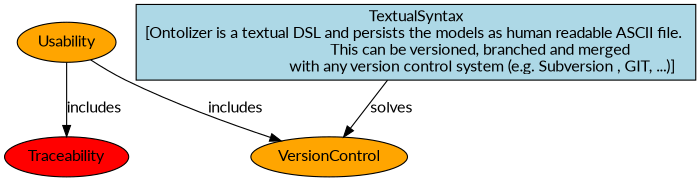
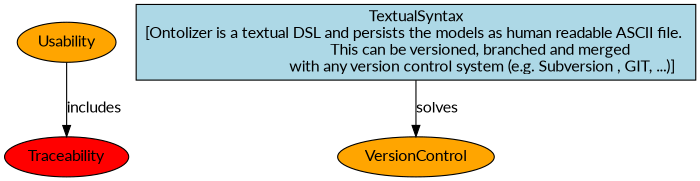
edge "Usability" -> "VersionControl": removed, label "includes"
